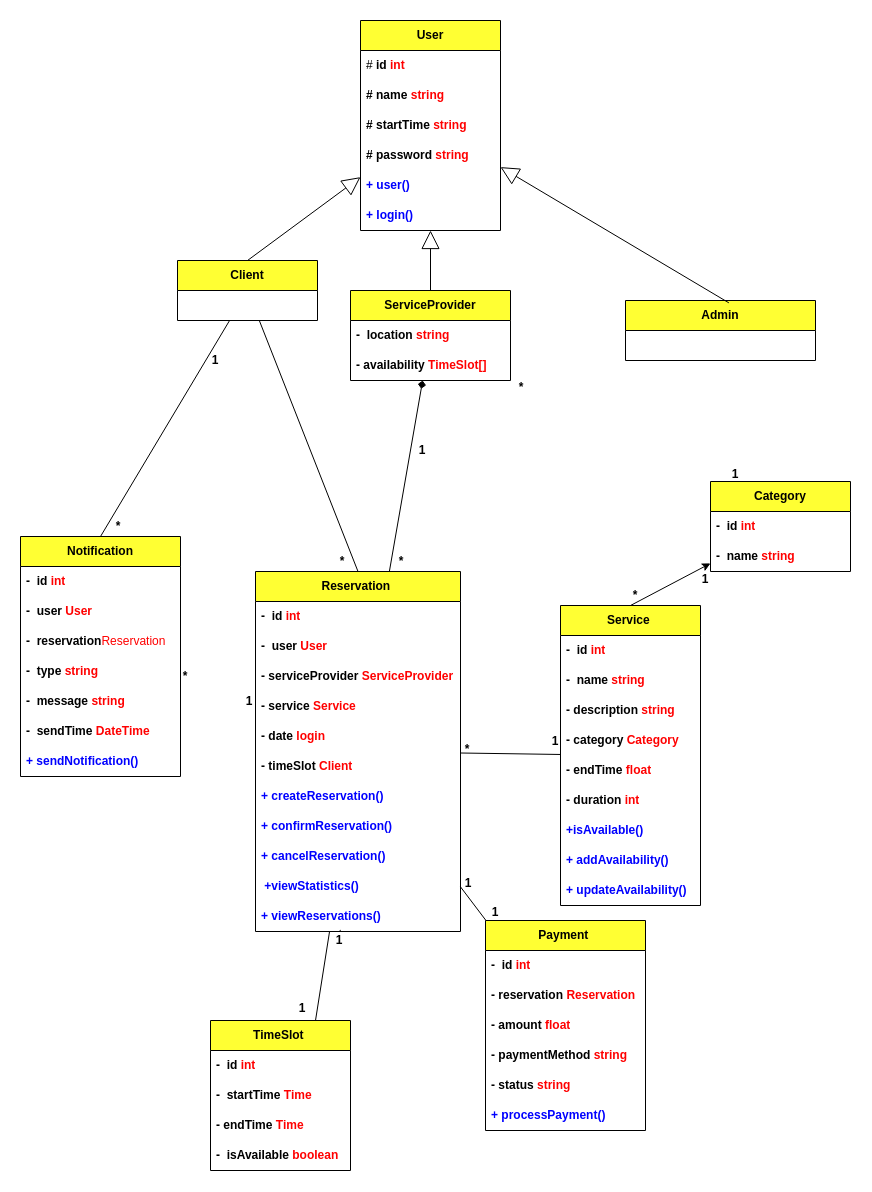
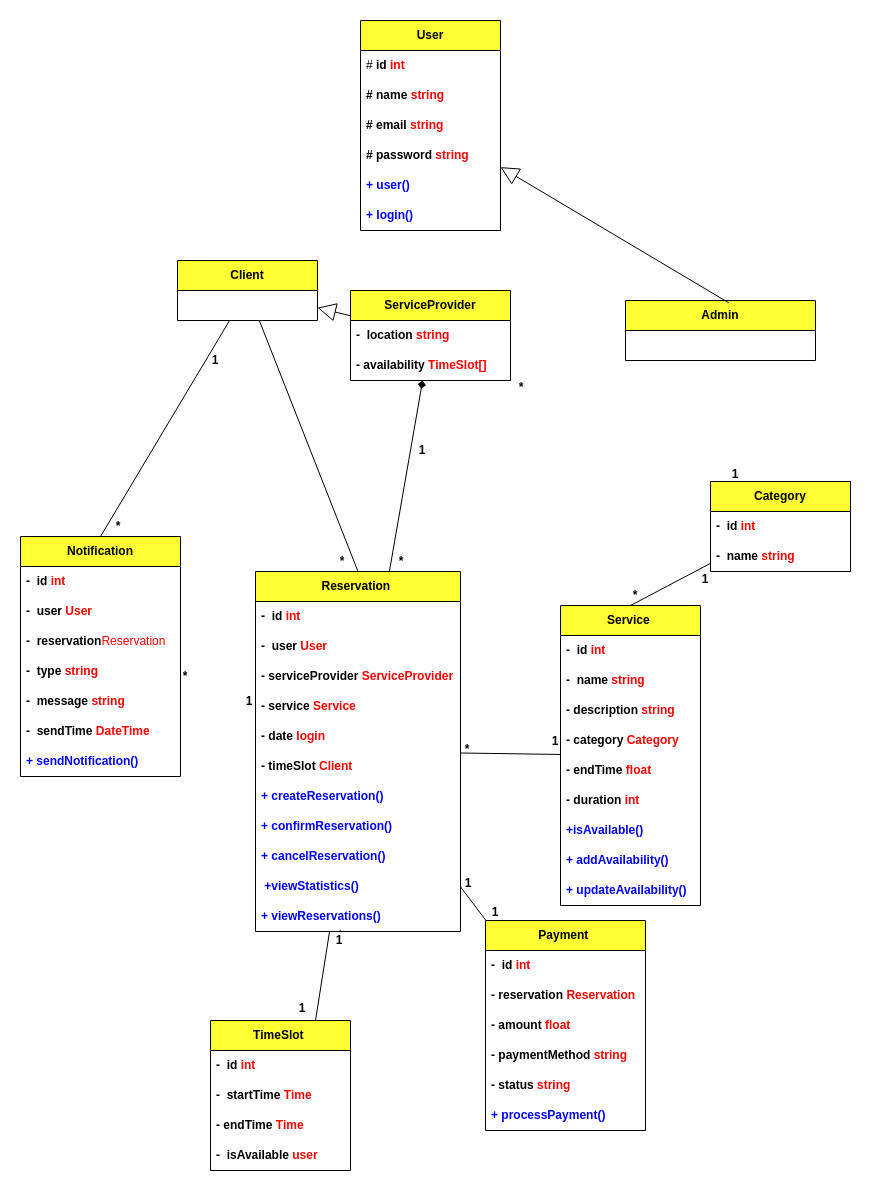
node "# startTime string": label "# startTime string" -> "# email string"
edge "Client" -> "User": removed
edge "ServiceProvider" -> "User": now "ServiceProvider" -> "Client"
edge "Service" -> "Category": arrowhead classic -> none
node "- isAvailable boolean": label "- isAvailable boolean" -> "- isAvailable user"
